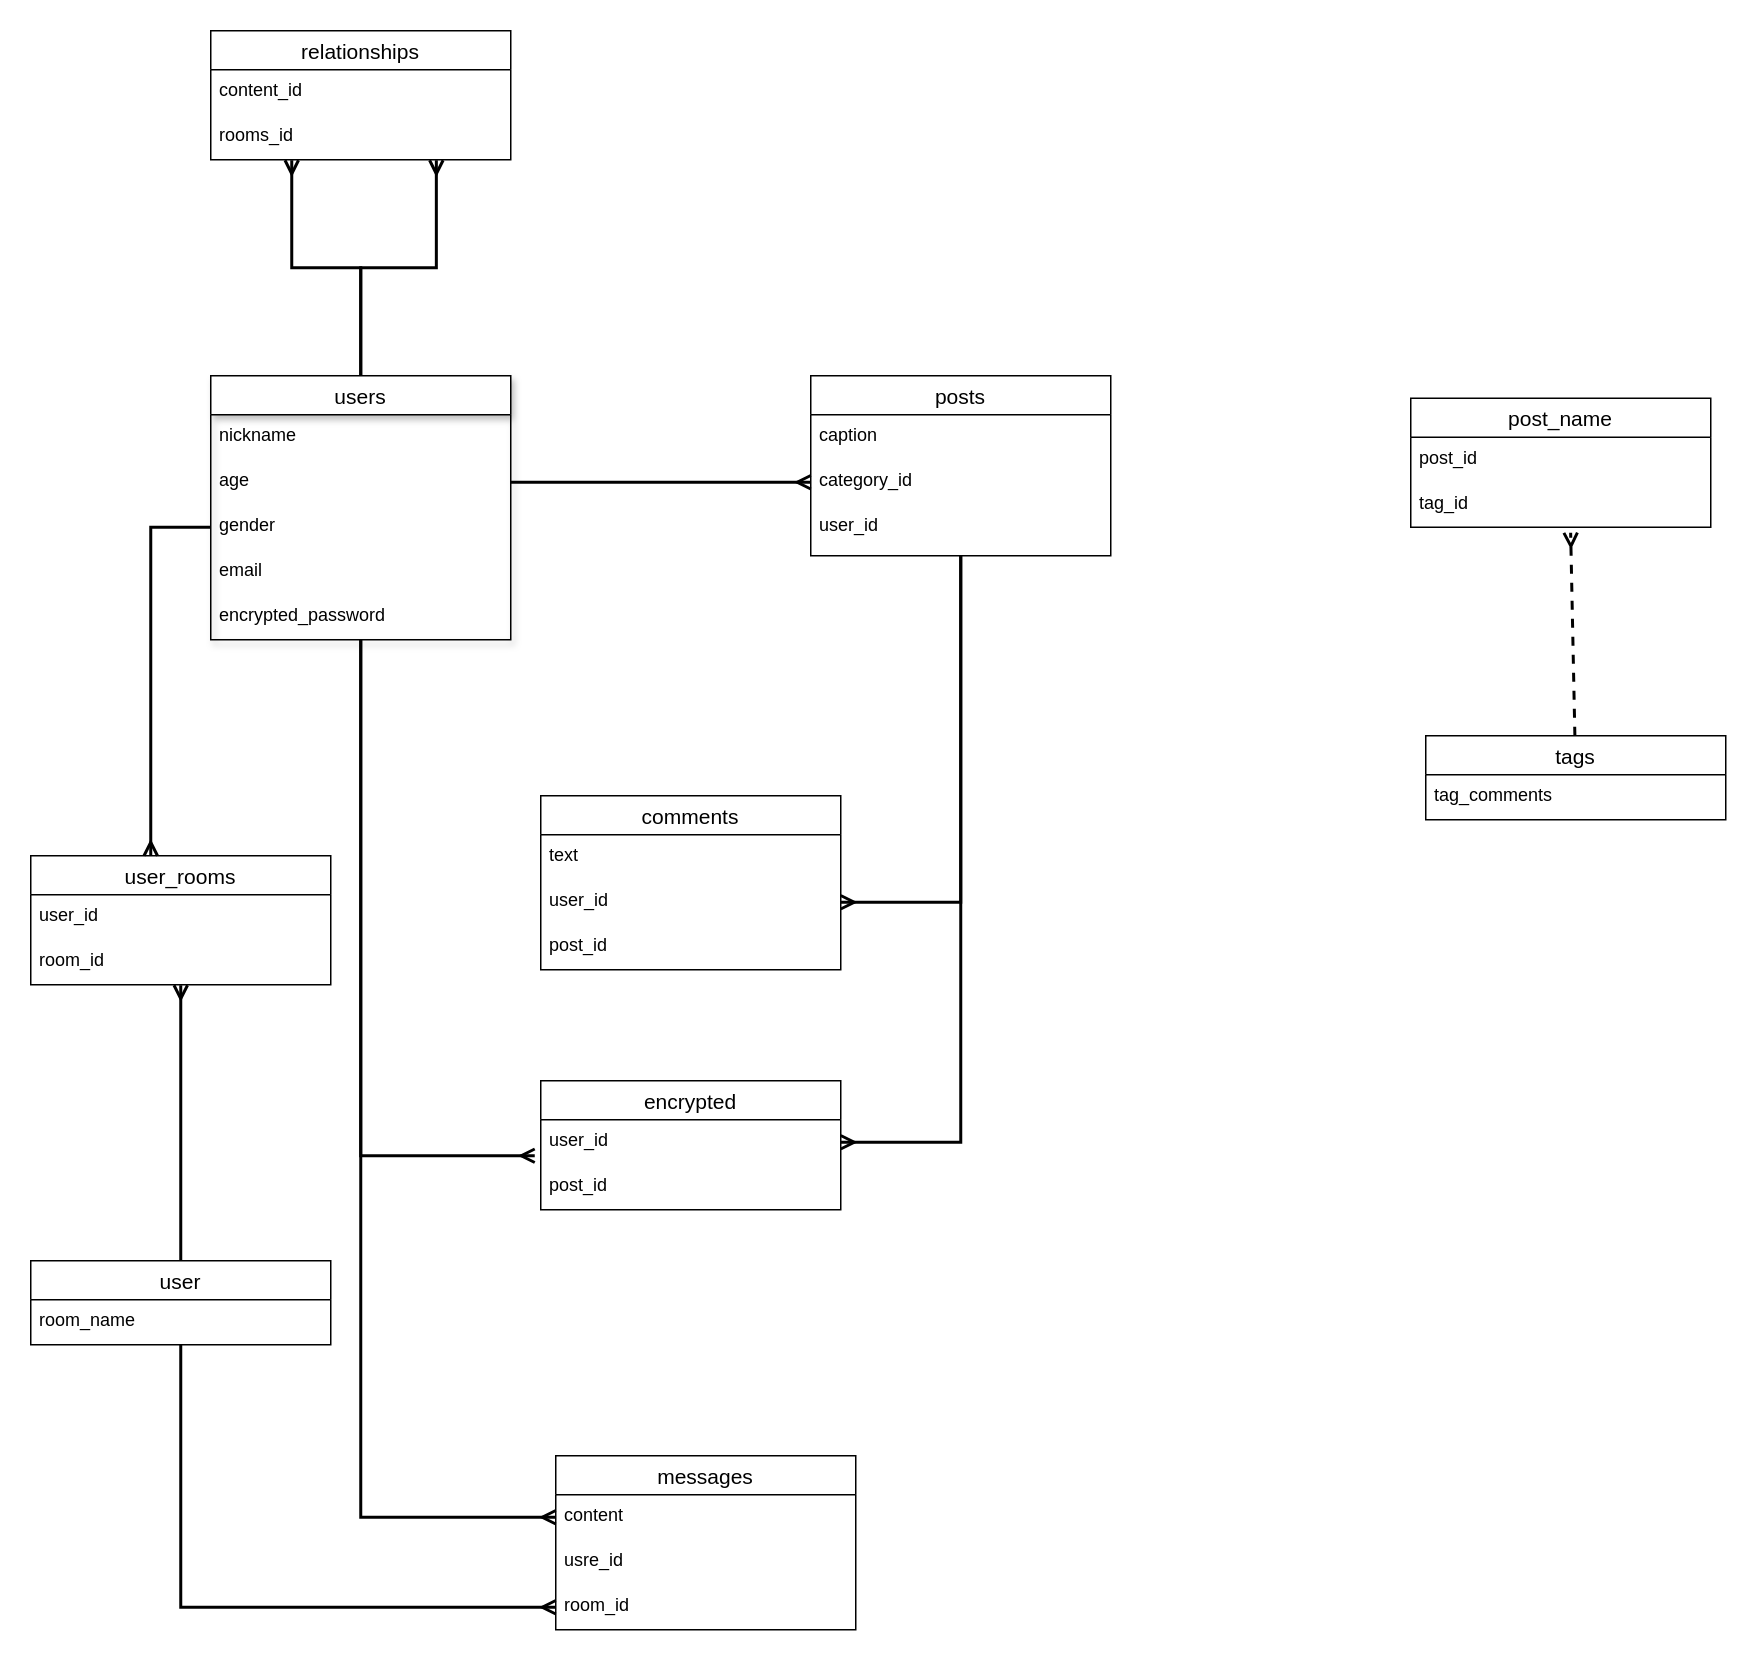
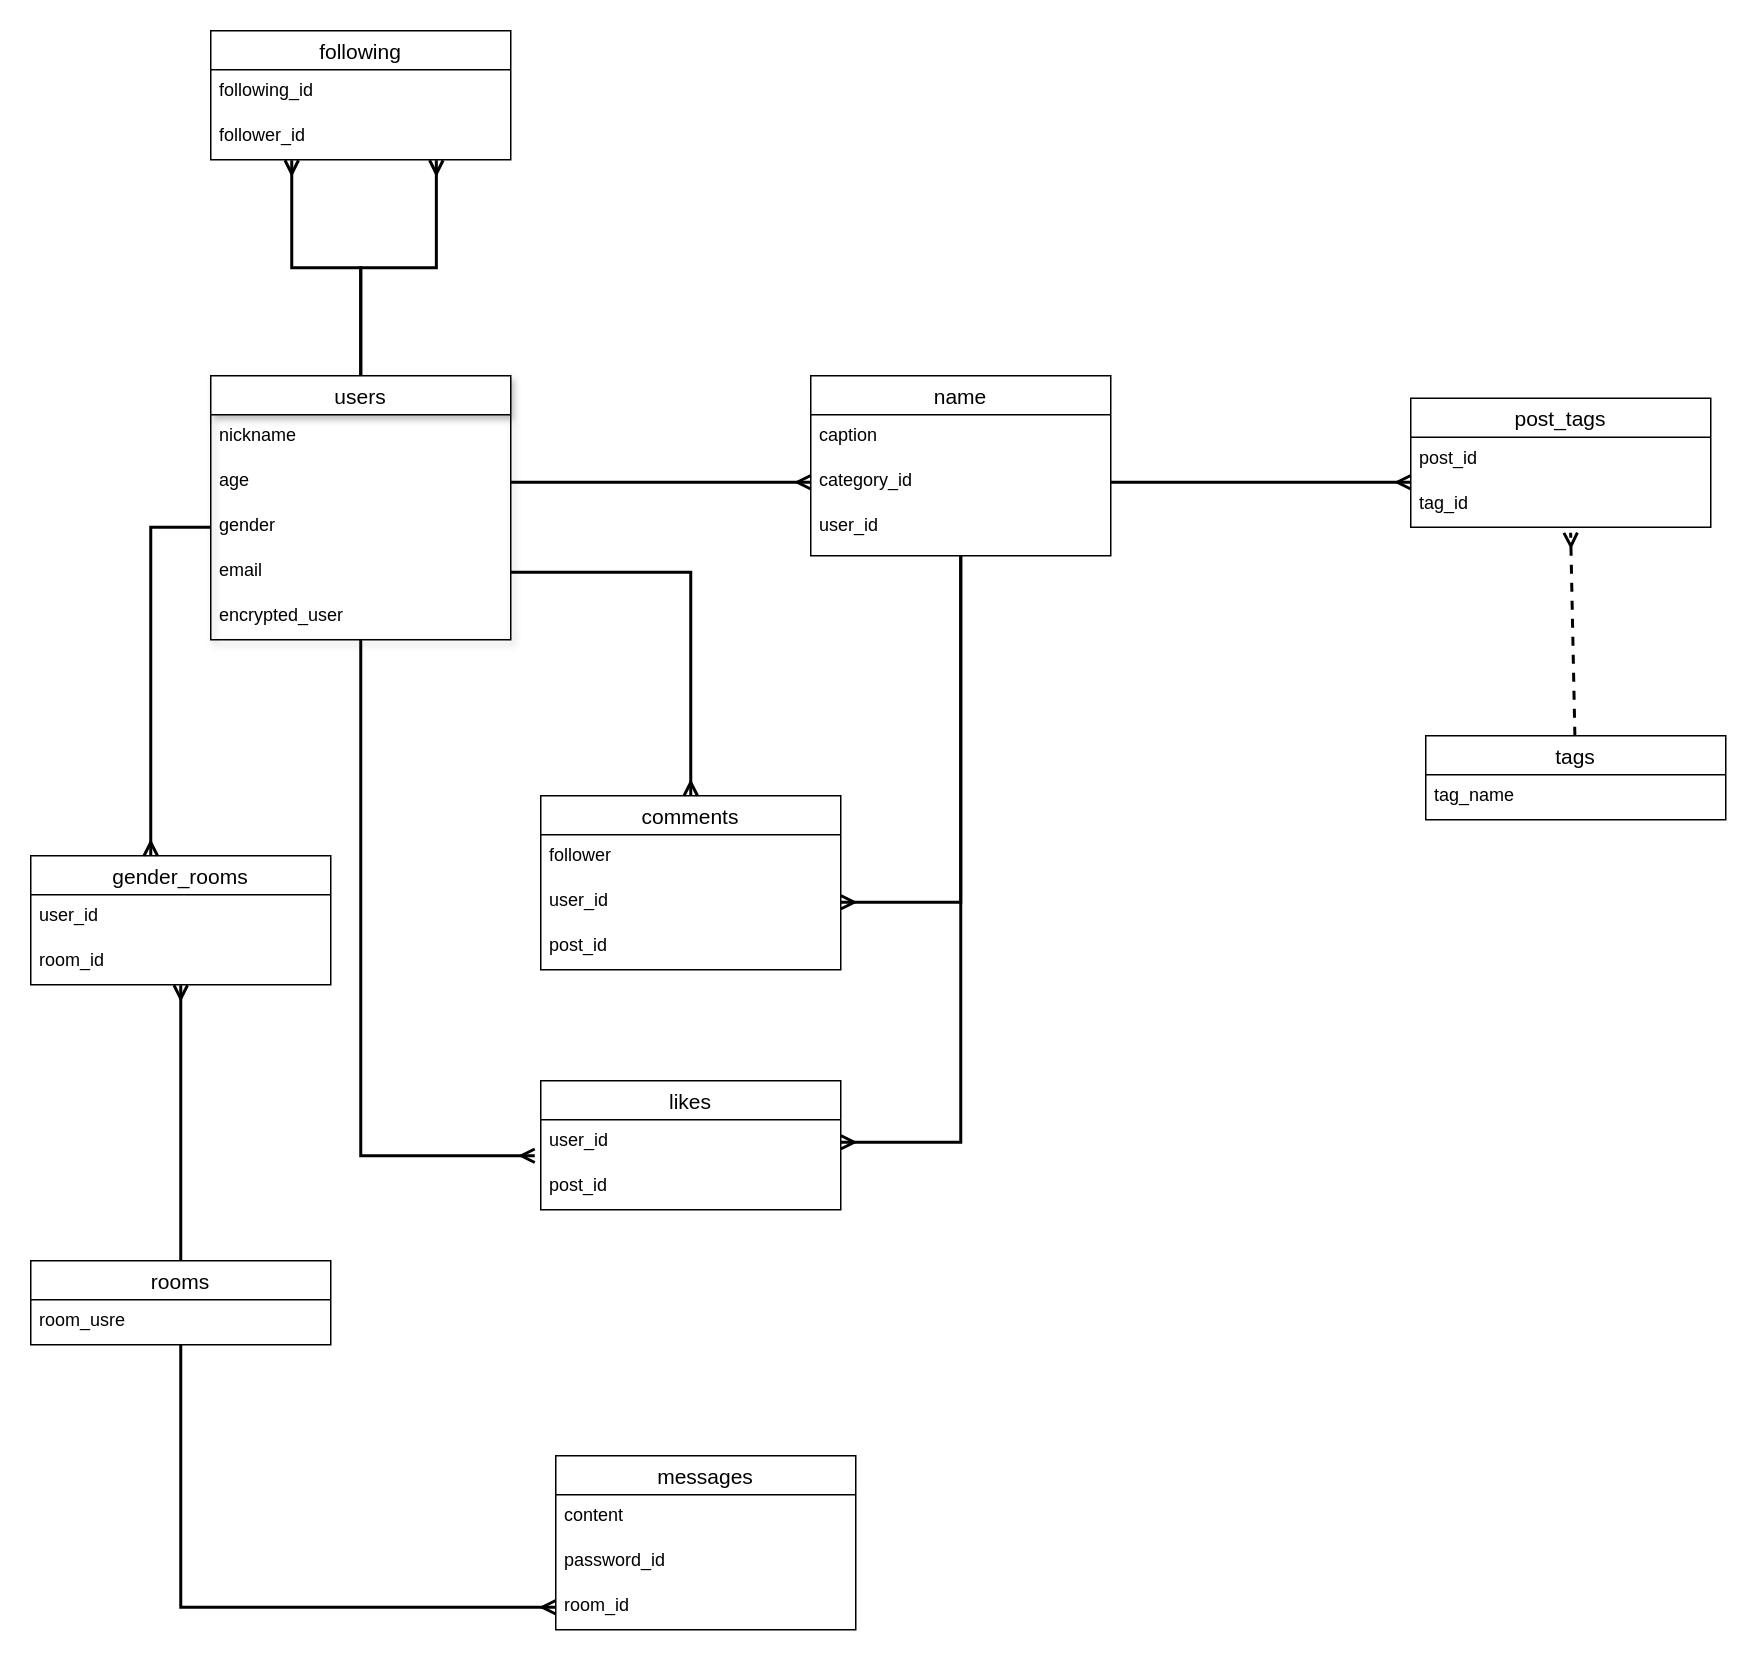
node "relationships": label "relationships" -> "following"
node "content_id": label "content_id" -> "following_id"
node "rooms_id": label "rooms_id" -> "follower_id"
node "posts": label "posts" -> "name"
node "post_name": label "post_name" -> "post_tags"
edge "category_id" -> "tag_id": added
edge "email" -> "comments": added
node "encrypted_password": label "encrypted_password" -> "encrypted_user"
node "tag_comments": label "tag_comments" -> "tag_name"
node "text": label "text" -> "follower"
node "user_rooms": label "user_rooms" -> "gender_rooms"
node "encrypted": label "encrypted" -> "likes"
node "user": label "user" -> "rooms"
node "room_name": label "room_name" -> "room_usre"
edge "users" -> "content": removed
node "usre_id": label "usre_id" -> "password_id"
